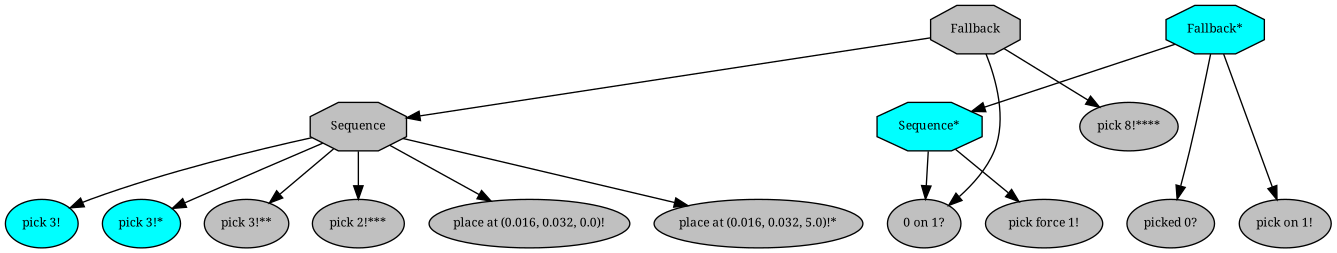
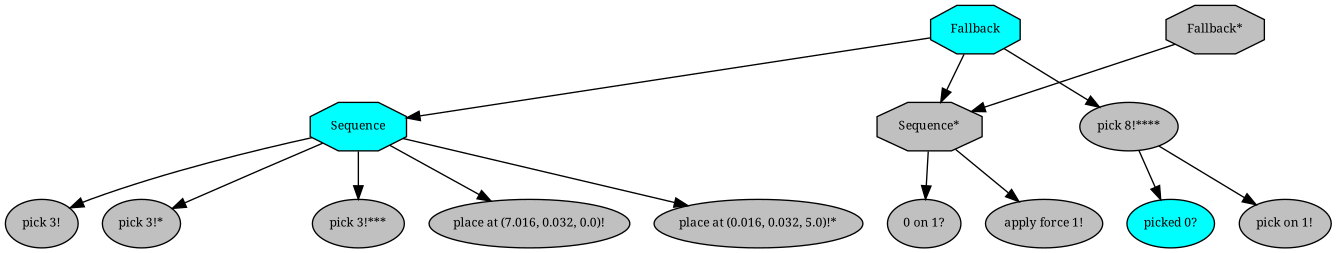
node "Fallback": fillcolor gray -> cyan
node "Fallback*": fillcolor cyan -> gray
edge "Fallback*" -> "picked 0?": now "pick 8!****" -> "picked 0?"
edge "Fallback*" -> "pick on 1!": now "pick 8!****" -> "pick on 1!"
node "Sequence": fillcolor gray -> cyan
node "Sequence*": fillcolor cyan -> gray
edge "Fallback" -> "0 on 1?": now "Fallback" -> "Sequence*"
node "pick 3!": fillcolor cyan -> gray
node "pick 3!*": fillcolor cyan -> gray
node "pick 3!**": removed
node "pick 2!***": label "pick 2!***" -> "pick 3!***"
node "place at (0.016, 0.032, 0.0)!": label "place at (0.016, 0.032, 0.0)!" -> "place at (7.016, 0.032, 0.0)!"
node "pick force 1!": label "pick force 1!" -> "apply force 1!"
node "picked 0?": fillcolor gray -> cyan
